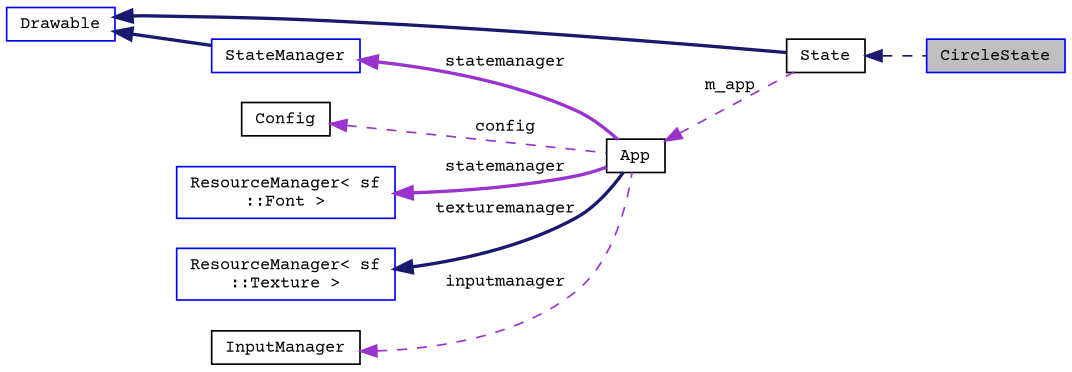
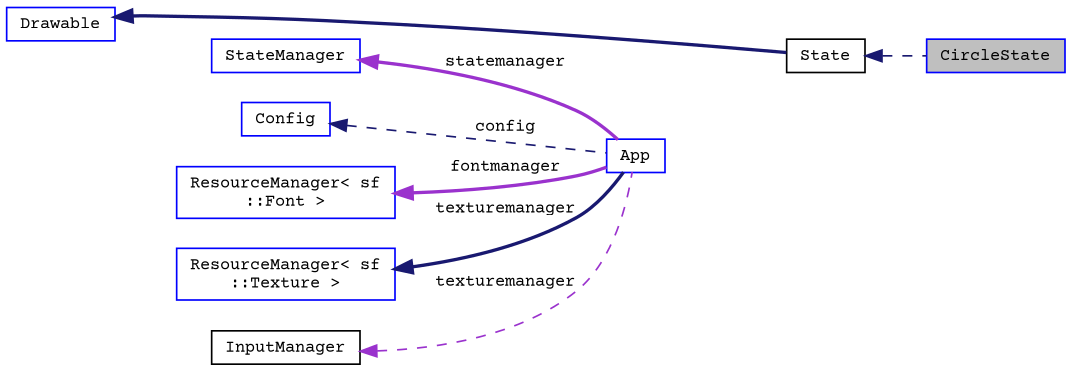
edge "StateManager" -> "Drawable": removed
edge "State" -> "App": removed, label "m_app"
node "Config": color black -> blue
edge "App" -> "Config": color darkorchid3 -> midnightblue
node "App": color black -> blue
edge "App" -> "ResourceManager< sf ::Font >": label " statemanager" -> " fontmanager"
edge "App" -> "InputManager": label " inputmanager" -> " texturemanager"
